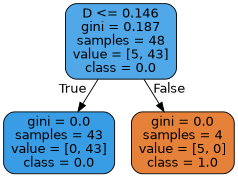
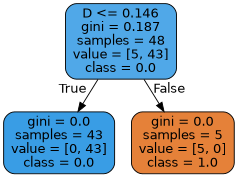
node "gini = 0.0 samples = 4 value = [5, 0] class = 1.0": label "gini = 0.0 samples = 4 value = [5, 0] class = 1.0" -> "gini = 0.0 samples = 5 value = [5, 0] class = 1.0"
